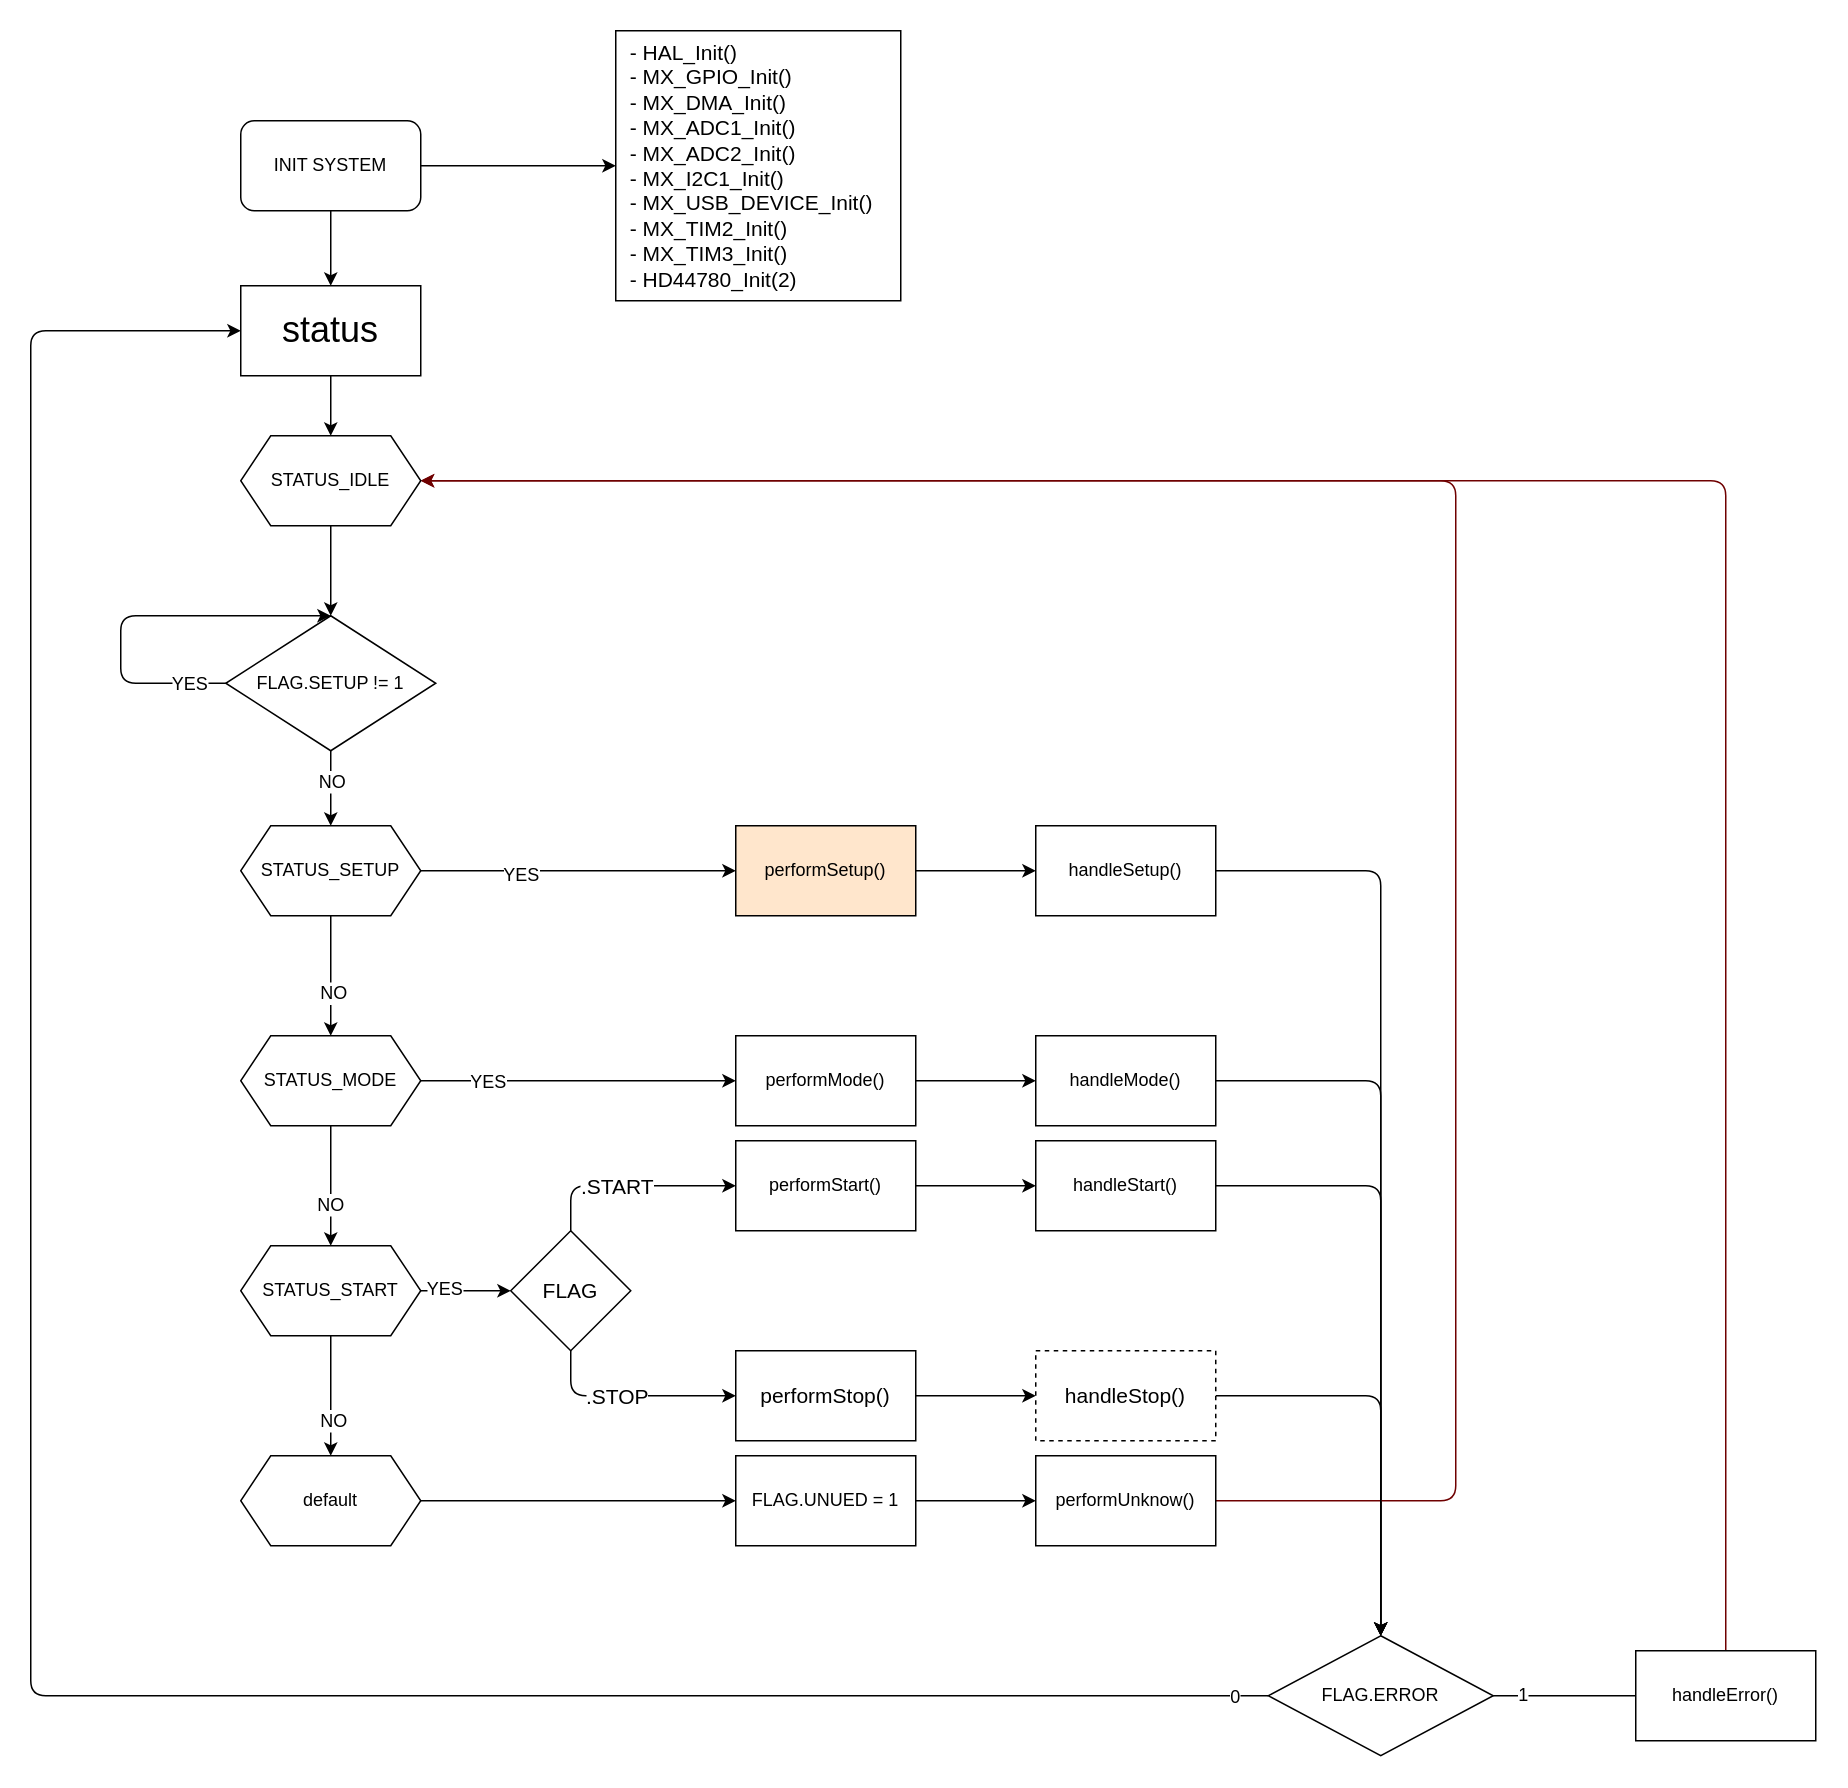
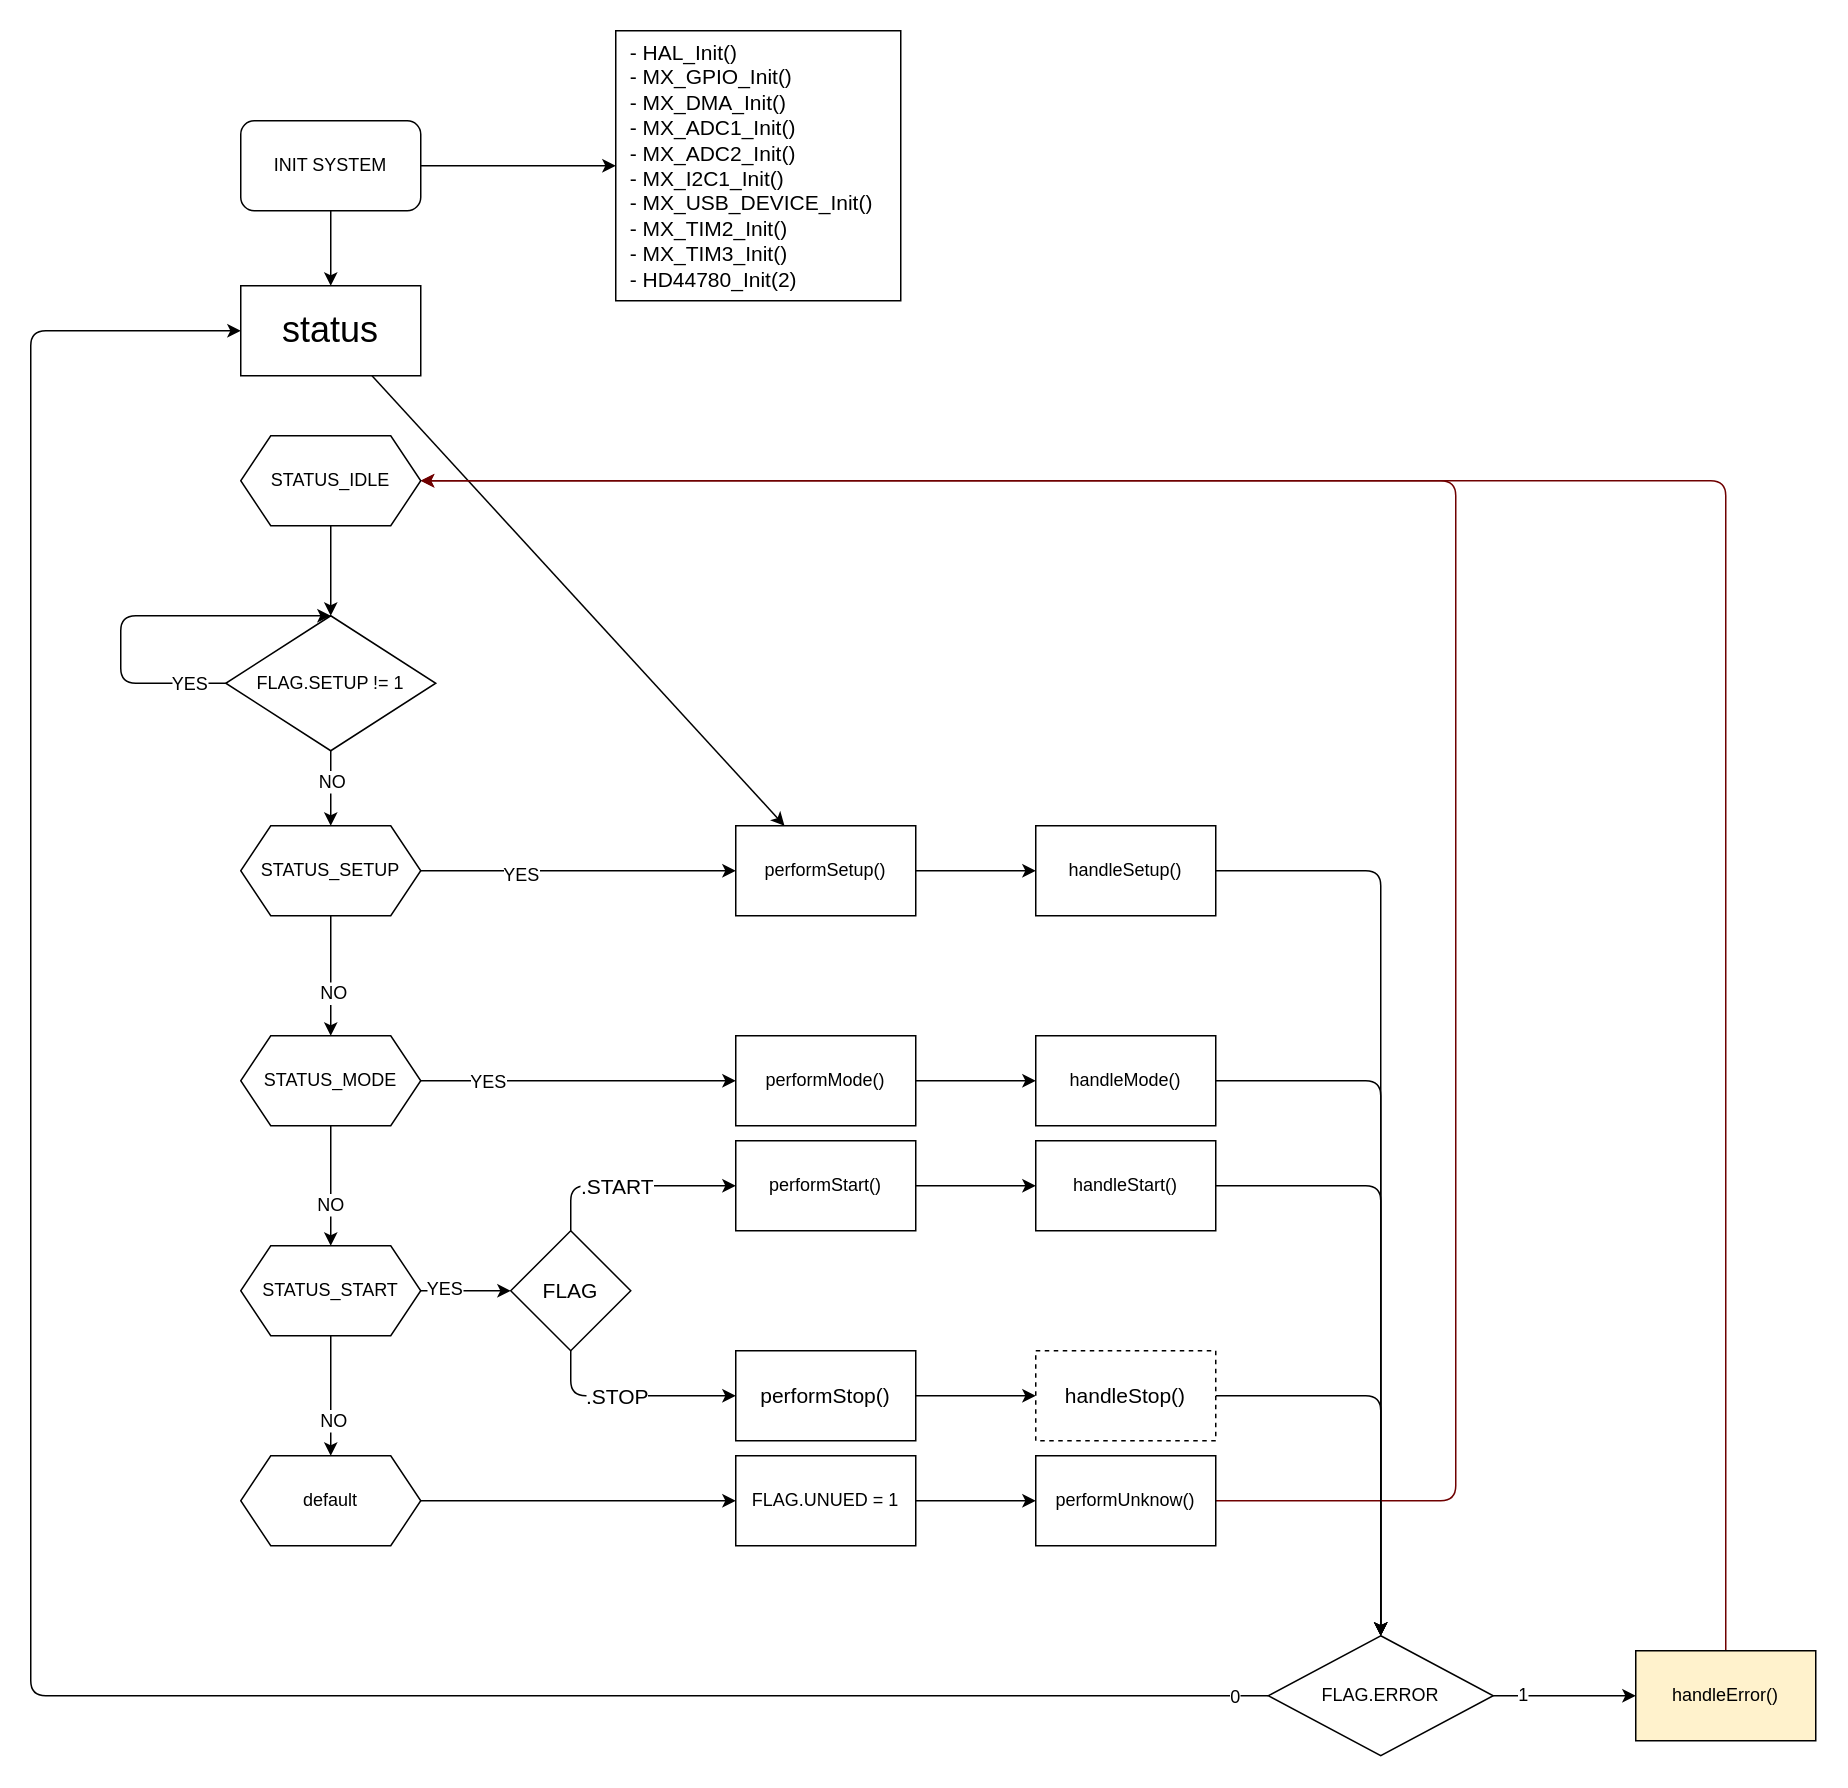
edge "status" -> "STATUS_IDLE": now "status" -> "performSetup()"
node "performSetup()": fillcolor #ffe6cc -> #ffffff
edge "FLAG.ERROR" -- "handleError()": arrowhead none -> classic
node "handleError()": fillcolor #ffffff -> #fff2cc
